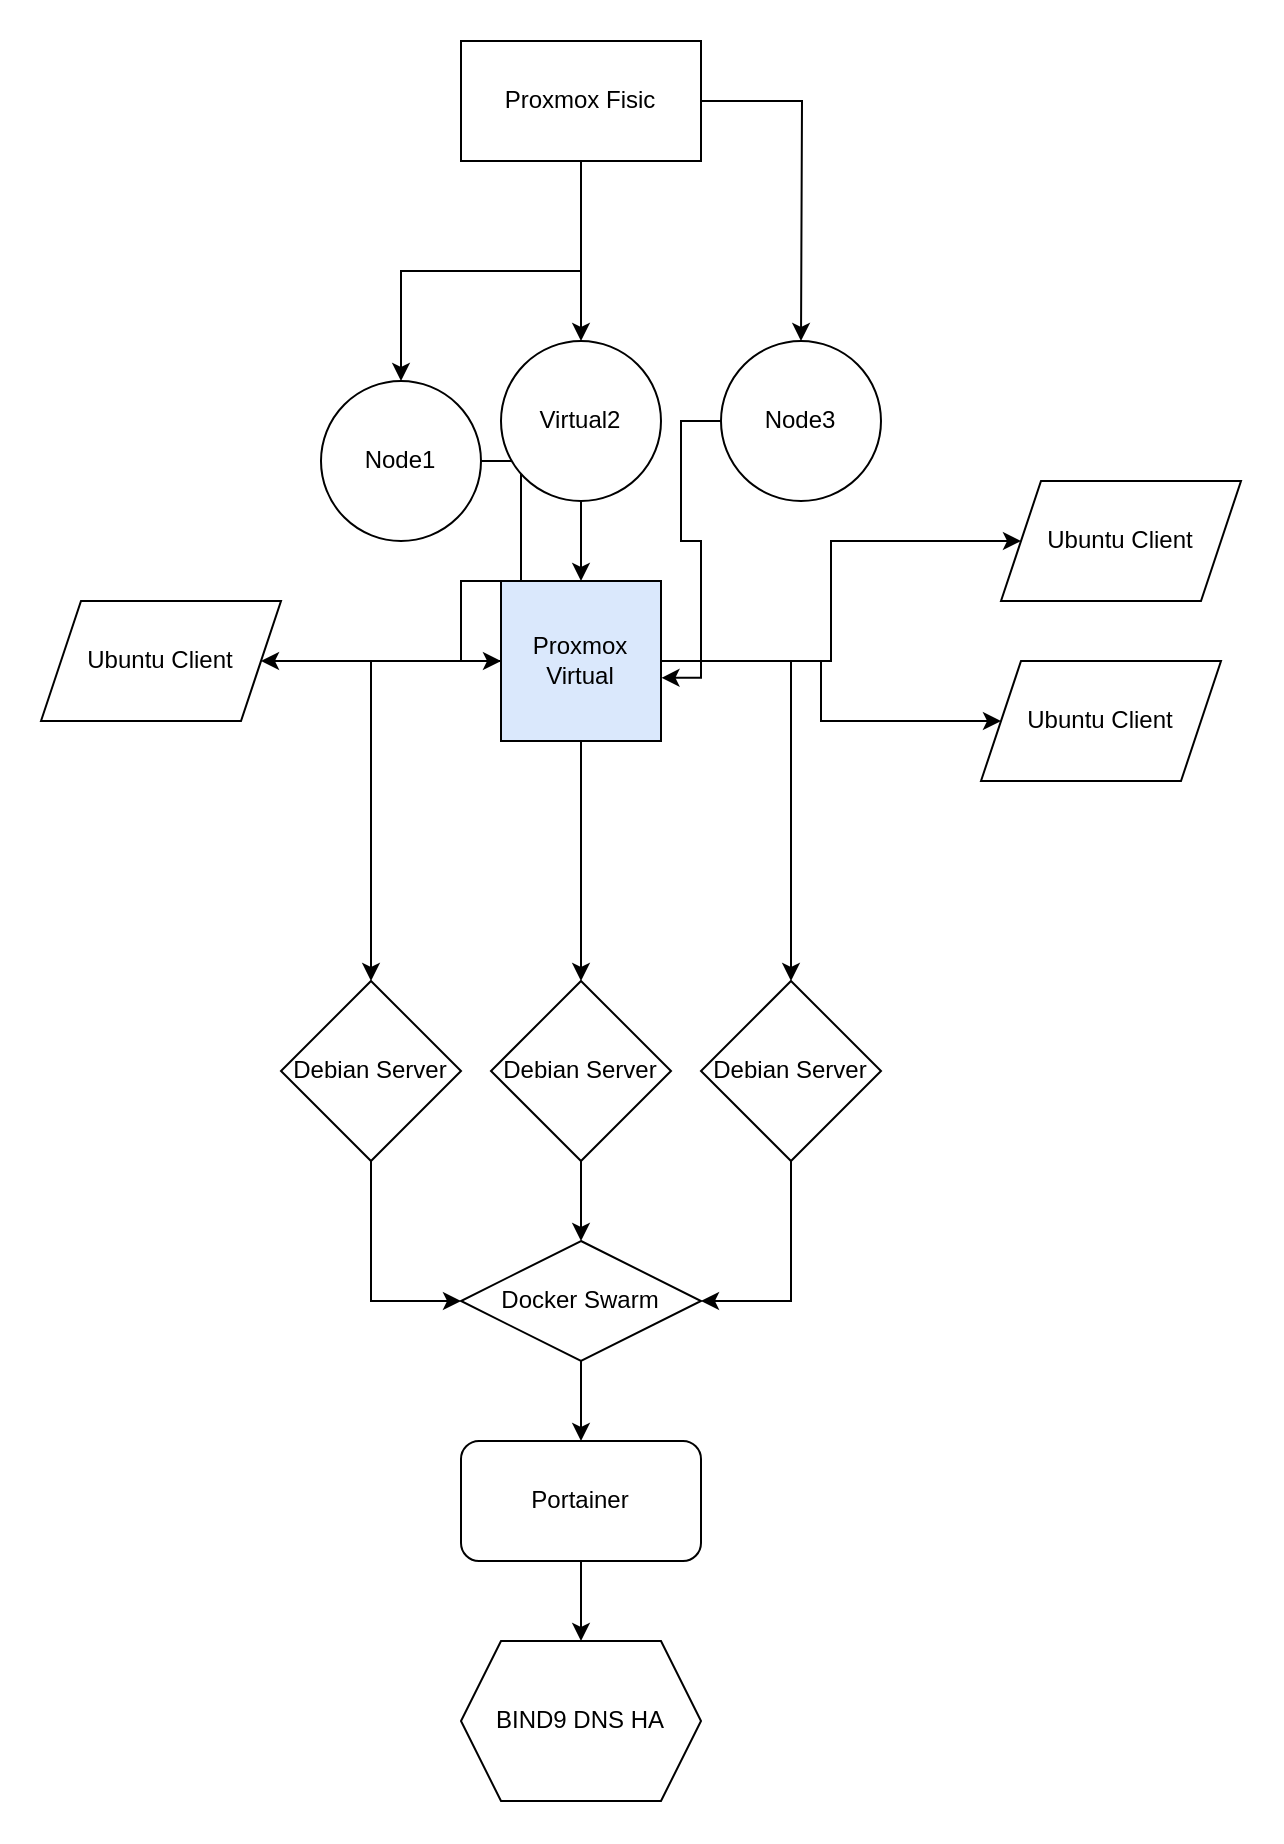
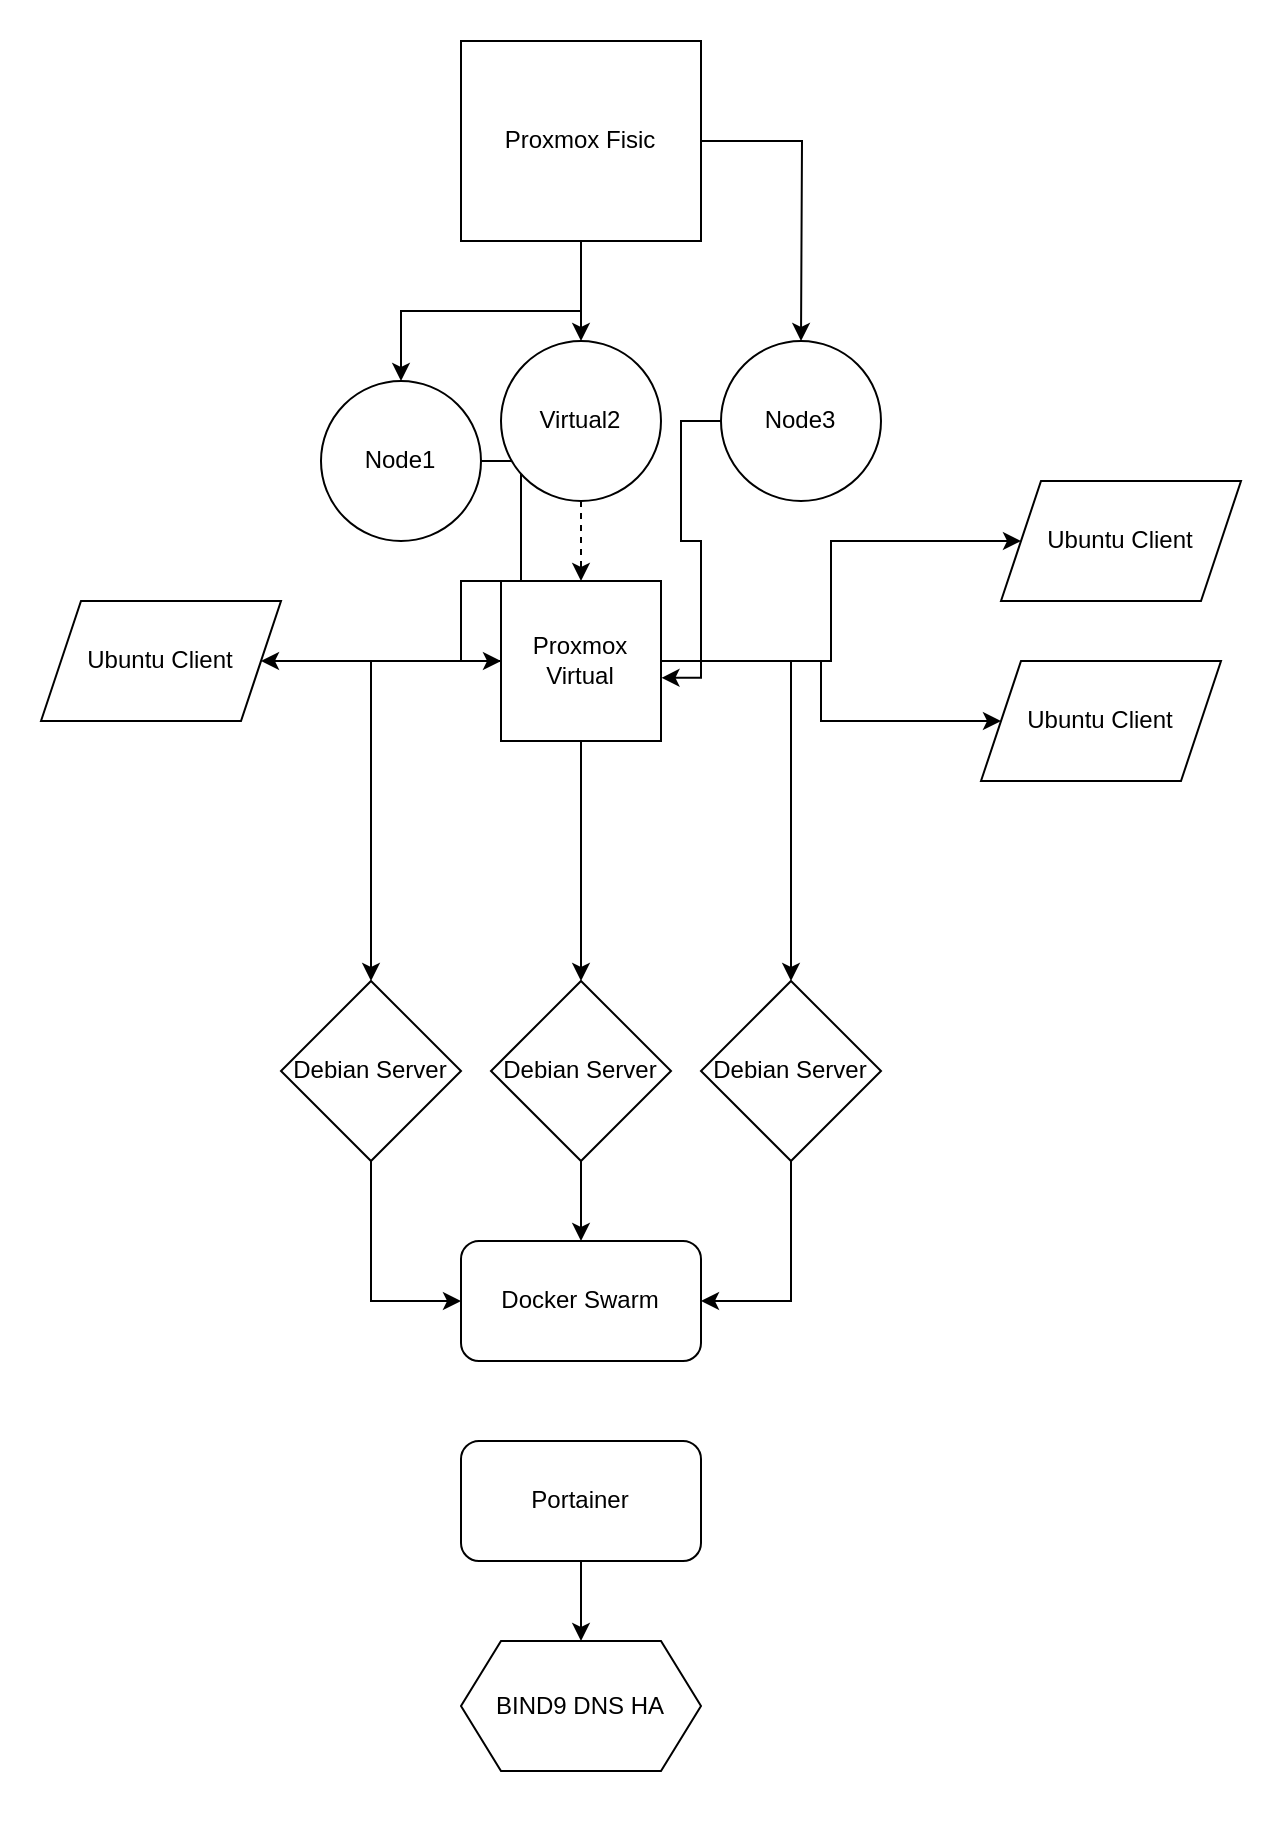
node "Proxmox Fisic": size 240x120 -> 240x200
edge "Virtual2" -> "Proxmox Virtual": style solid -> dashed
node "Proxmox Virtual": fillcolor #dae8fc -> #ffffff
node "Docker Swarm": shape diamond -> rounded rectangle
edge "Docker Swarm" -> "Portainer": removed
node "BIND9 DNS HA": size 240x160 -> 240x130
